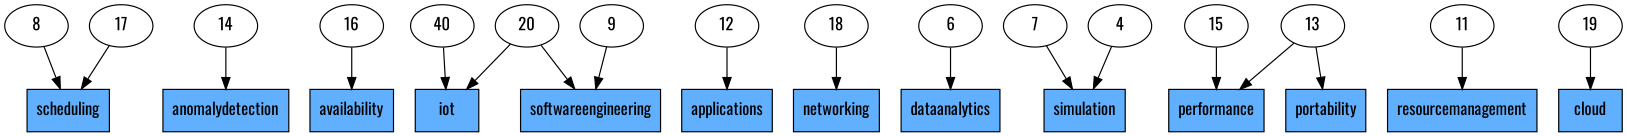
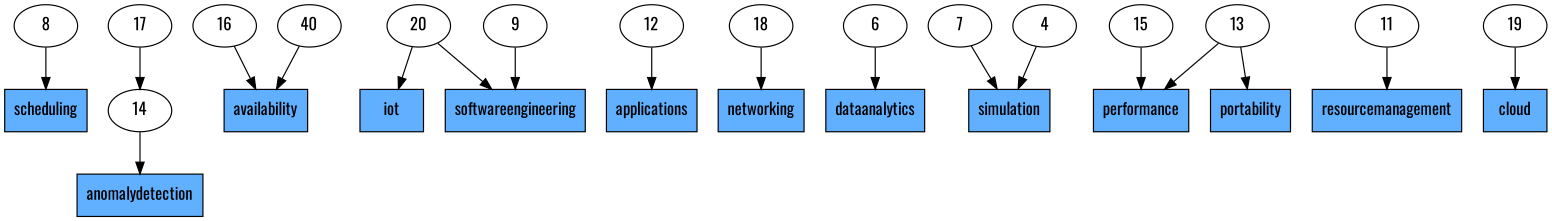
edge "17" -> "scheduling": now "17" -> "14"
edge "40" -> "iot": now "40" -> "availability"
